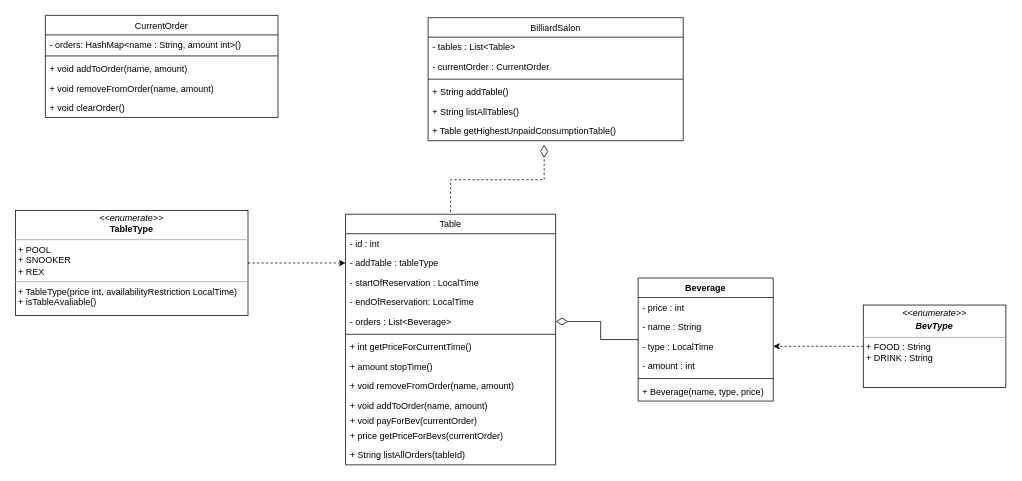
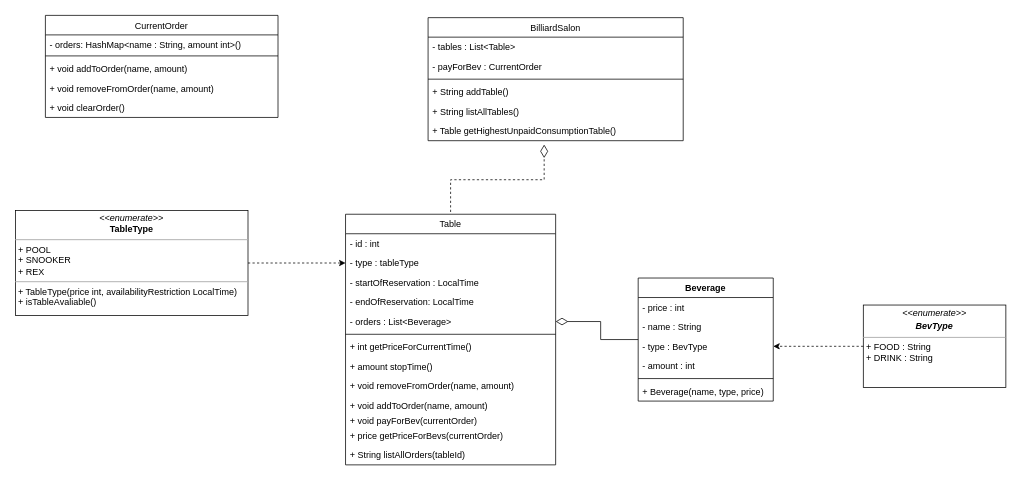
node "- currentOrder : CurrentOrder": label "- currentOrder : CurrentOrder" -> "- payForBev : CurrentOrder"
node "- addTable : tableType": label "- addTable : tableType" -> "- type : tableType"
node "- type : LocalTime": label "- type : LocalTime" -> "- type : BevType"
